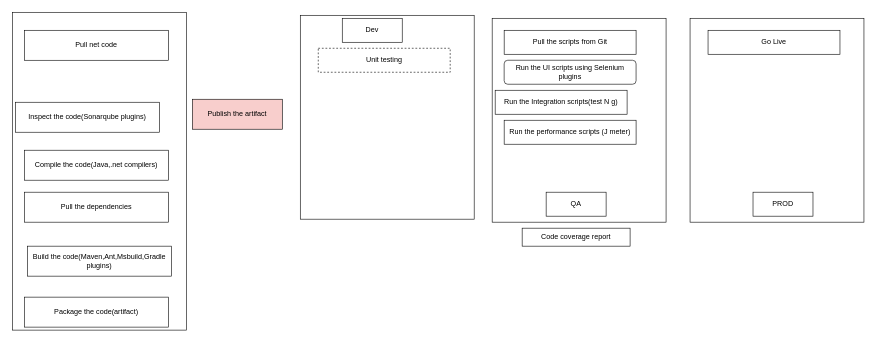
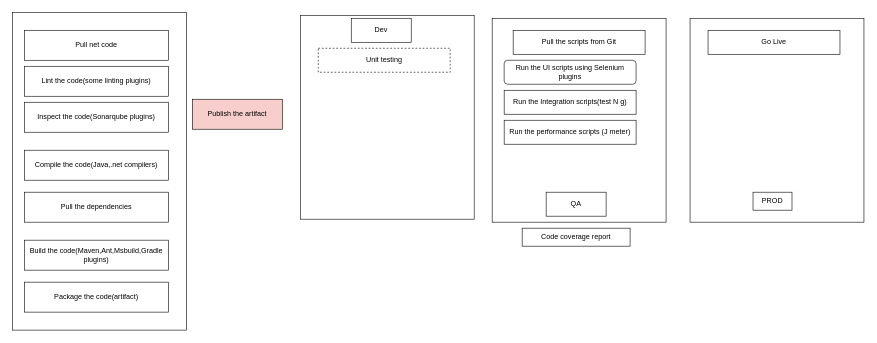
node "Dev": moved (372, 30) -> (381, 30)
node "Pull the scripts from Git": moved (570, 42) -> (579, 42)
node "Lint the code(some linting plugins)": added
node "Run the Integration scripts(test N g)": moved (561, 102) -> (570, 102)
node "Inspect the code(Sonarqube plugins)": moved (87, 117) -> (96, 117)
node "PROD": size 60x24 -> 39x18
node "Build the code(Maven,Ant,Msbuild,Gradle plugins)": moved (99, 261) -> (96, 255)
node "Package the code(artifact)": moved (96, 312) -> (96, 297)
